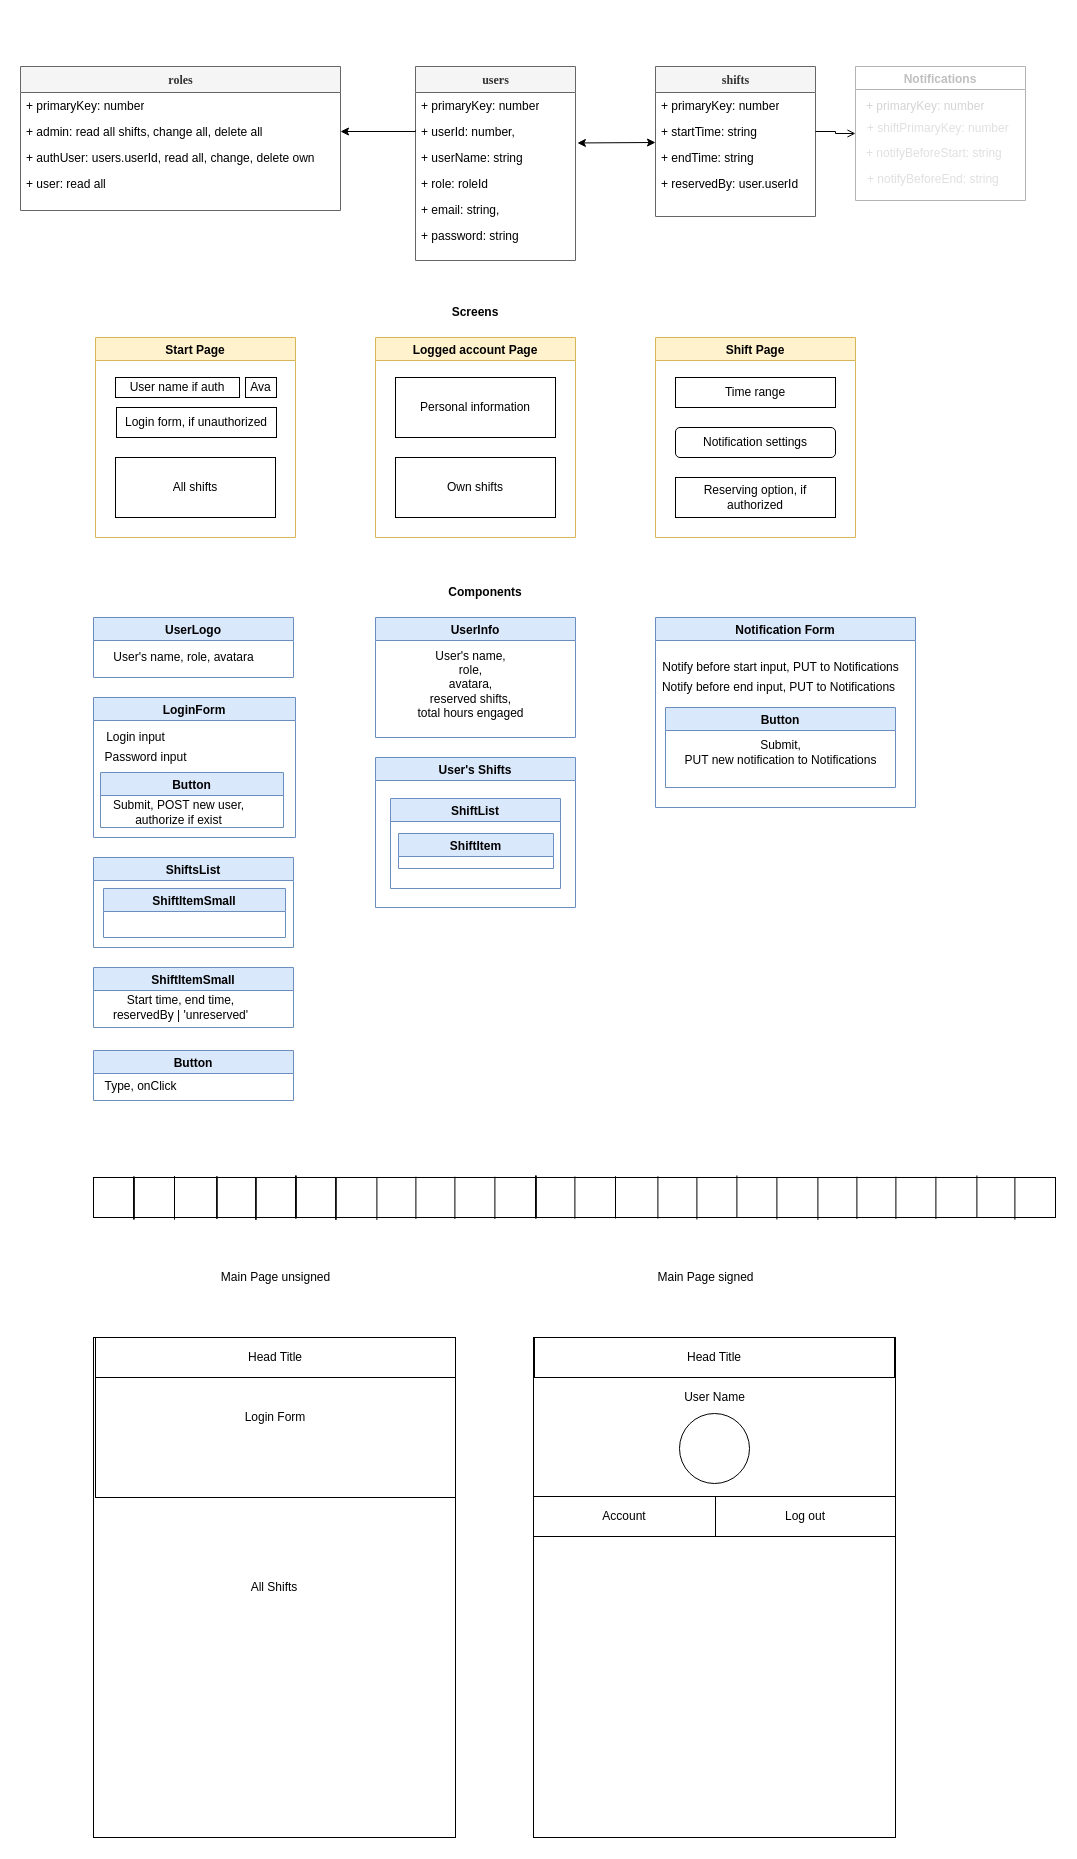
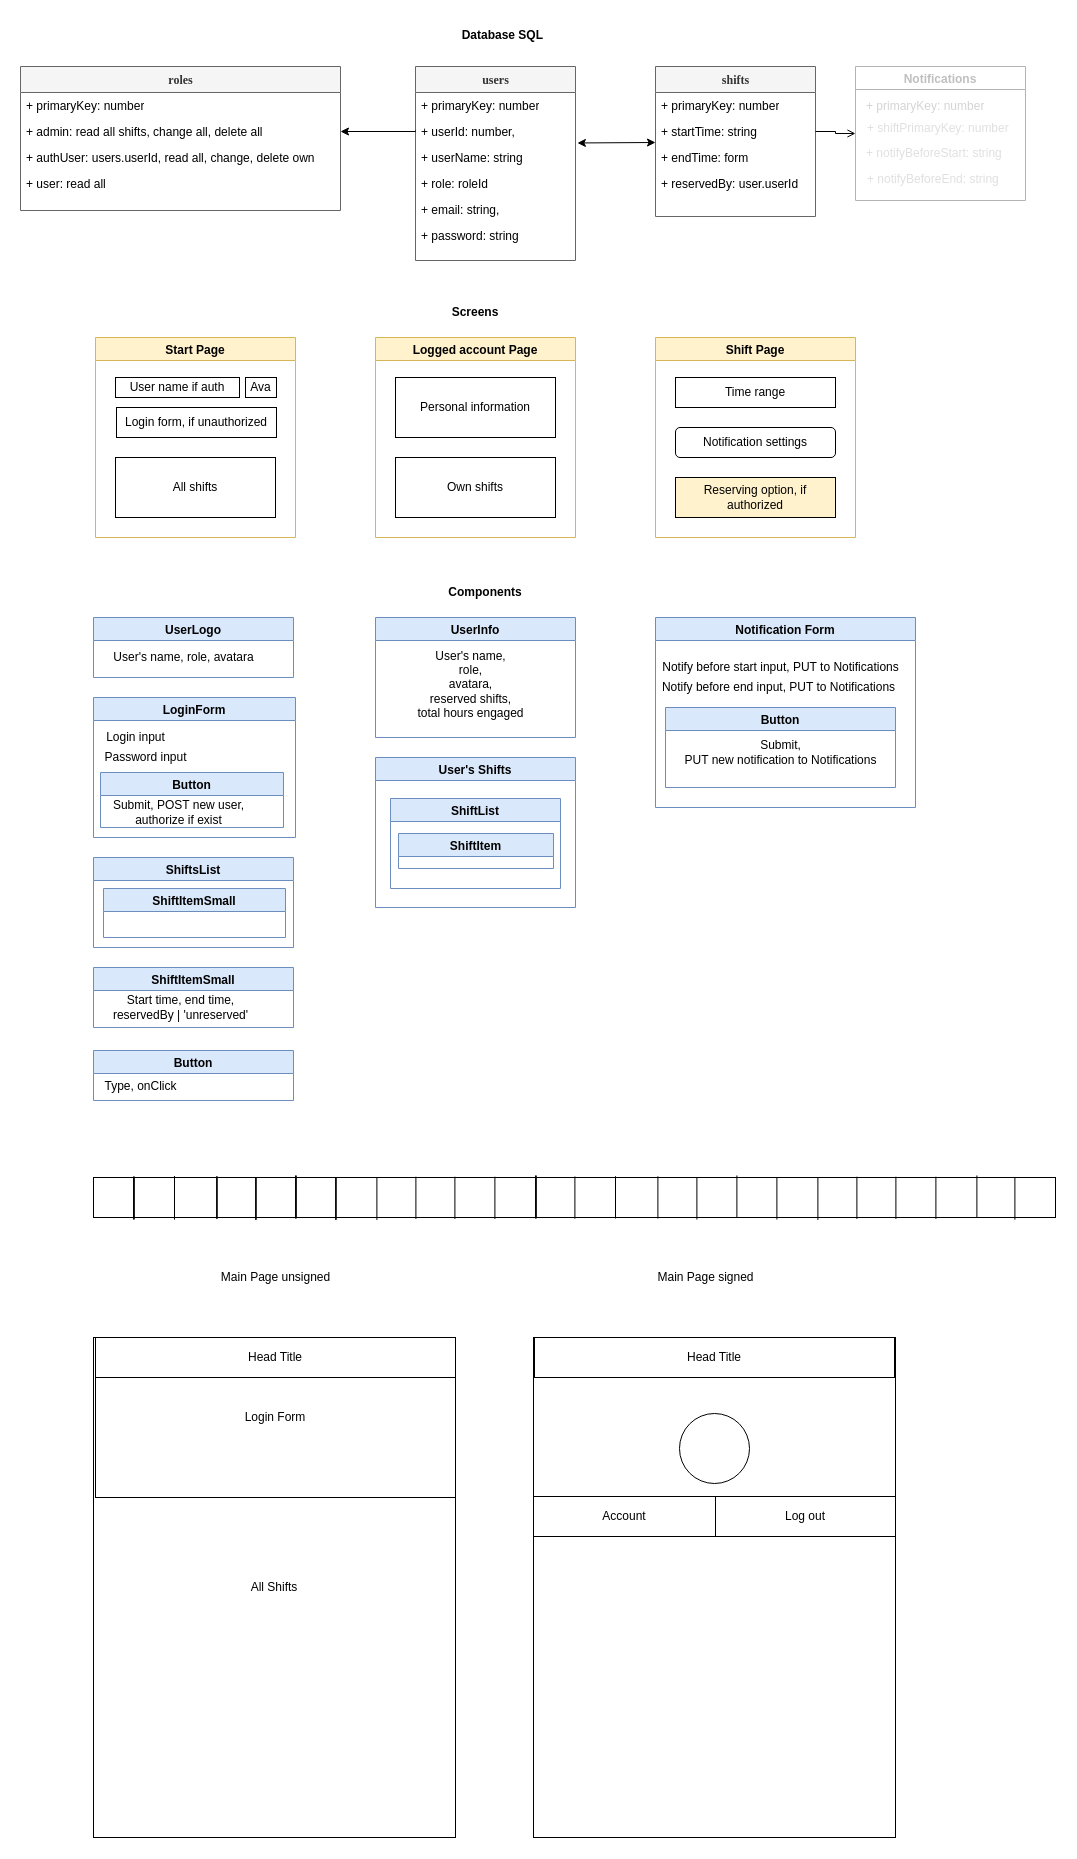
node "Database SQL": added
node "+ endTime: string": label "+ endTime: string" -> "+ endTime: form"
node "Reserving option, if authorized": fillcolor #ffffff -> #fff2cc
node "User Name": removed
